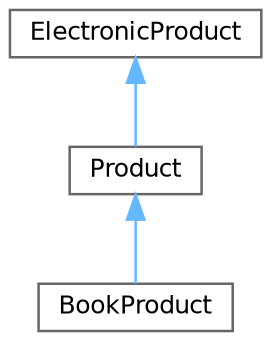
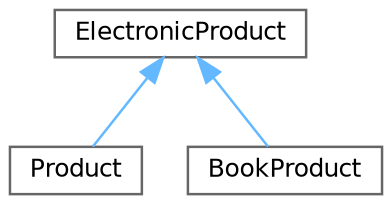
edge "BookProduct" -> "Product": now "BookProduct" -> "ElectronicProduct"
